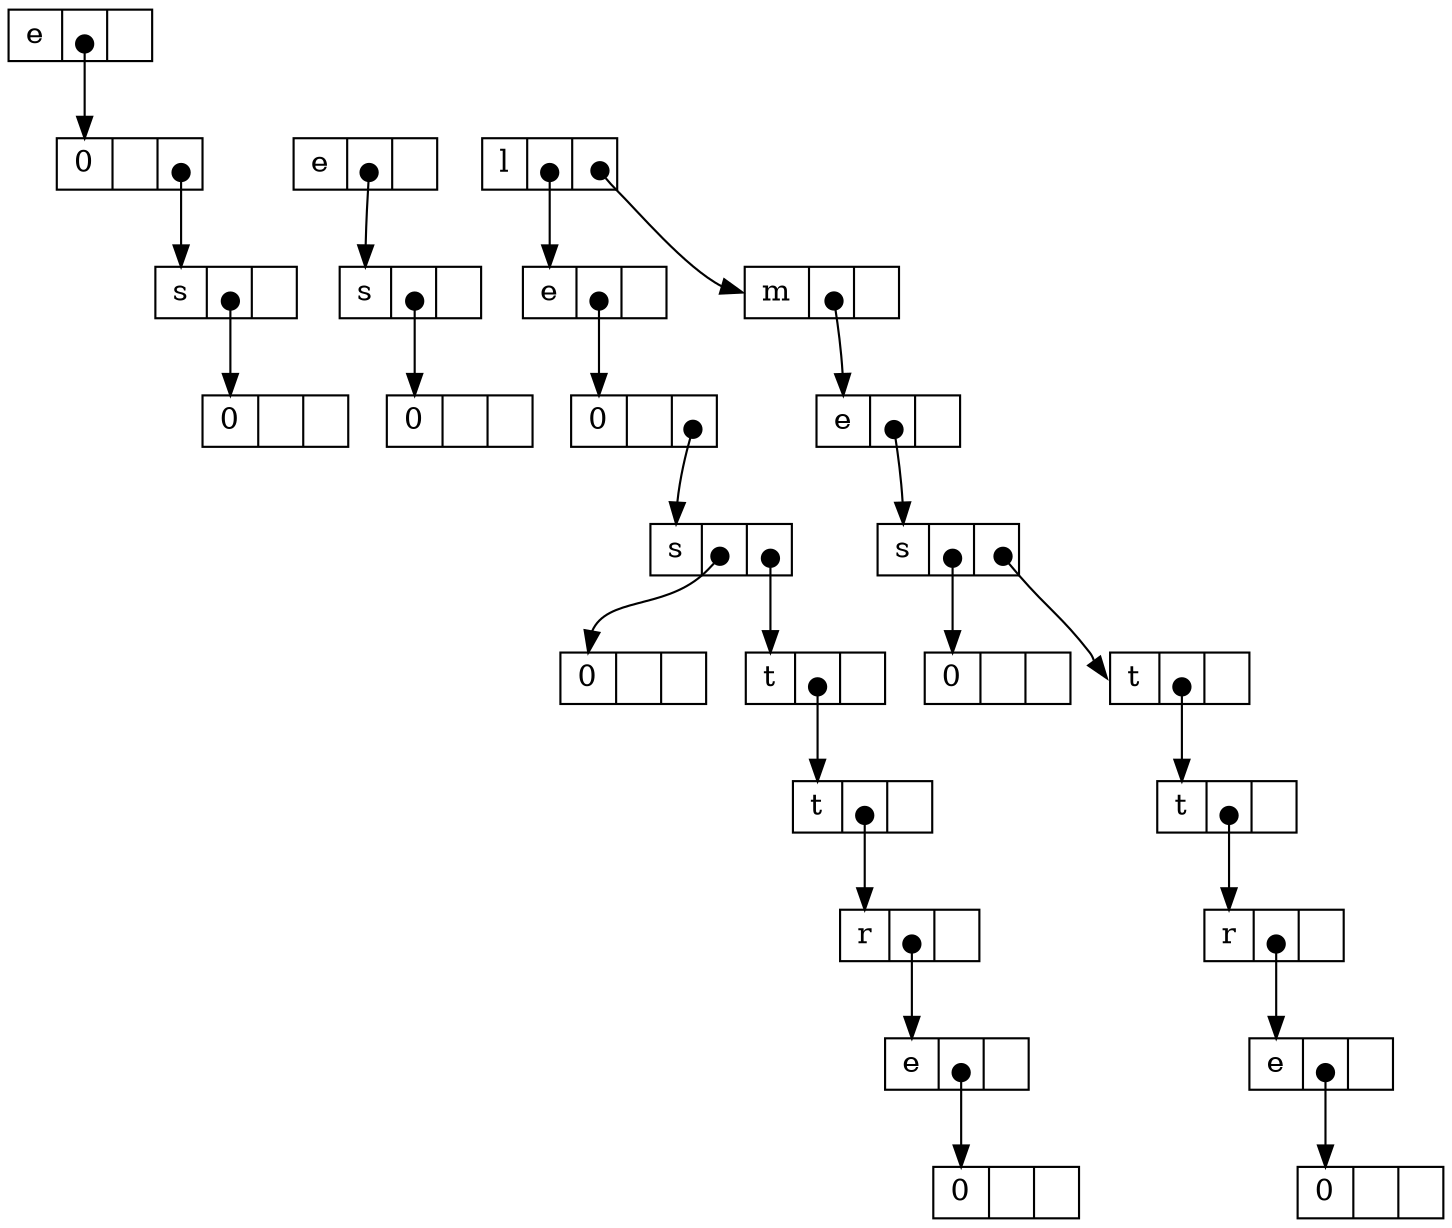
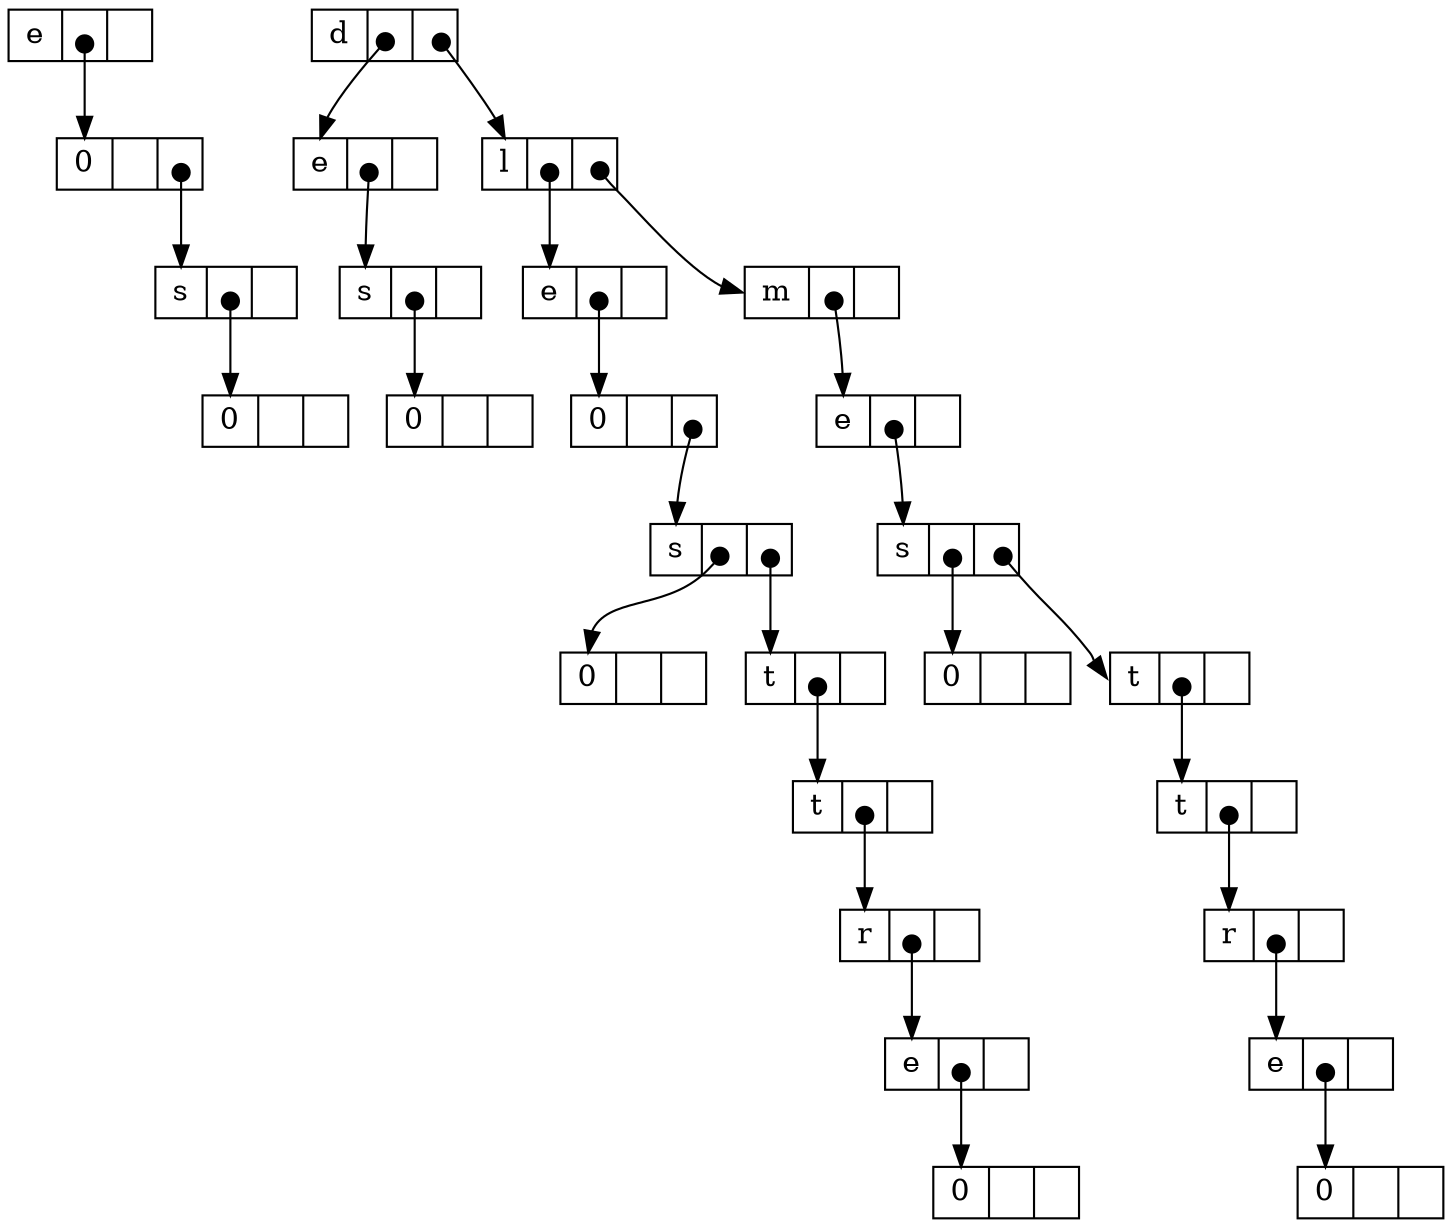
node "d": added
